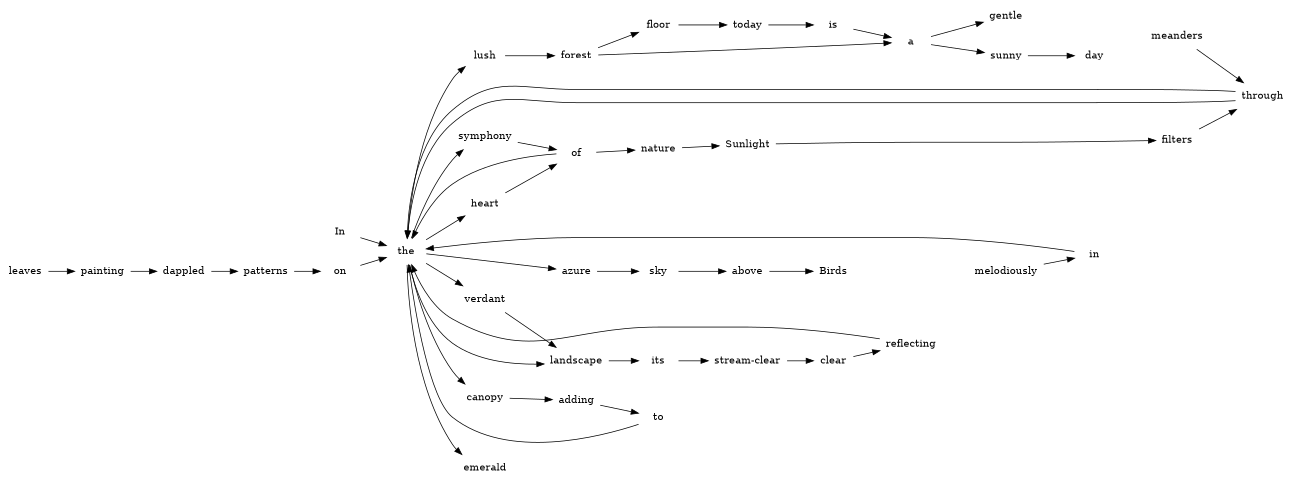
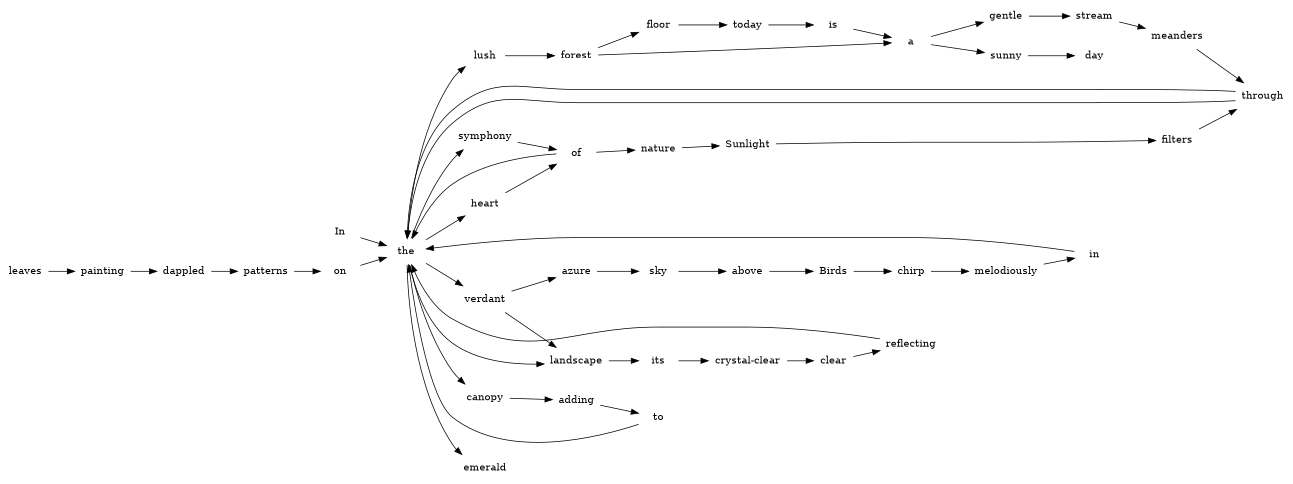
node "stream": added
edge "the" -> "azure": now "verdant" -> "azure"
node "chirp": added
node "stream-clear": label "stream-clear" -> "crystal-clear"
